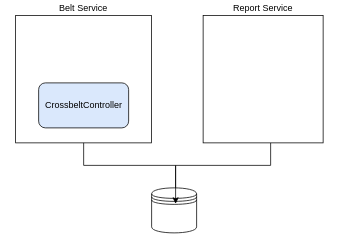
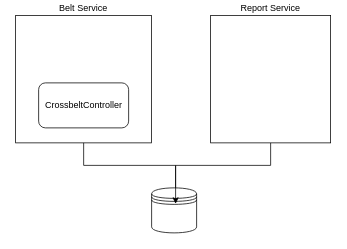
node "Report Service": moved (263, 79) -> (270, 79)
node "CrossbeltController": fillcolor #dae8fc -> #ffffff
